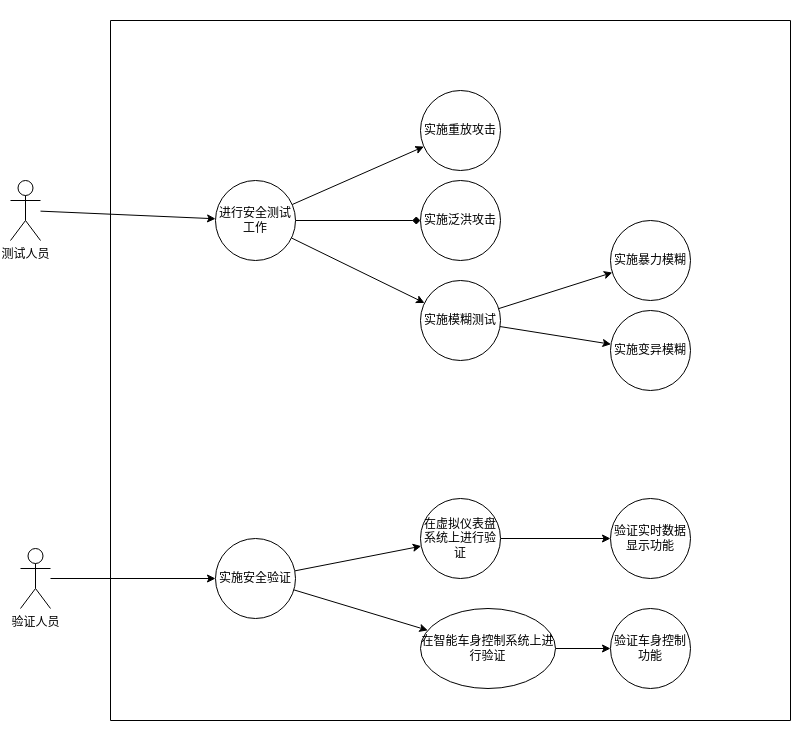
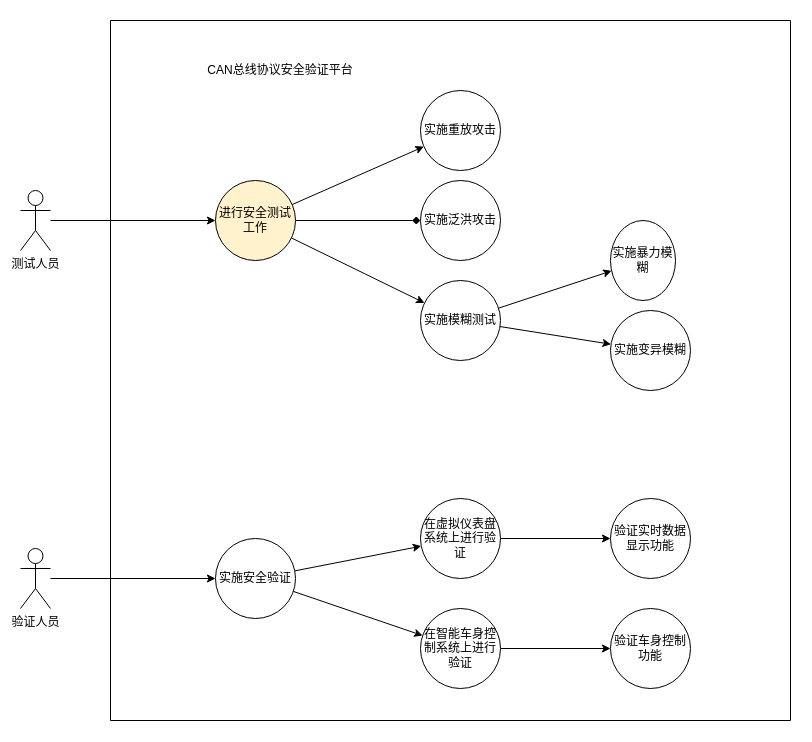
node "CAN总线协议安全验证平台": added
node "测试人员": moved (26, 211) -> (36, 221)
node "进行安全测试工作": fillcolor #ffffff -> #fff2cc
node "实施暴力模糊": size 80x80 -> 65x80
node "在智能车身控制系统上进行验证": size 135x80 -> 80x80
